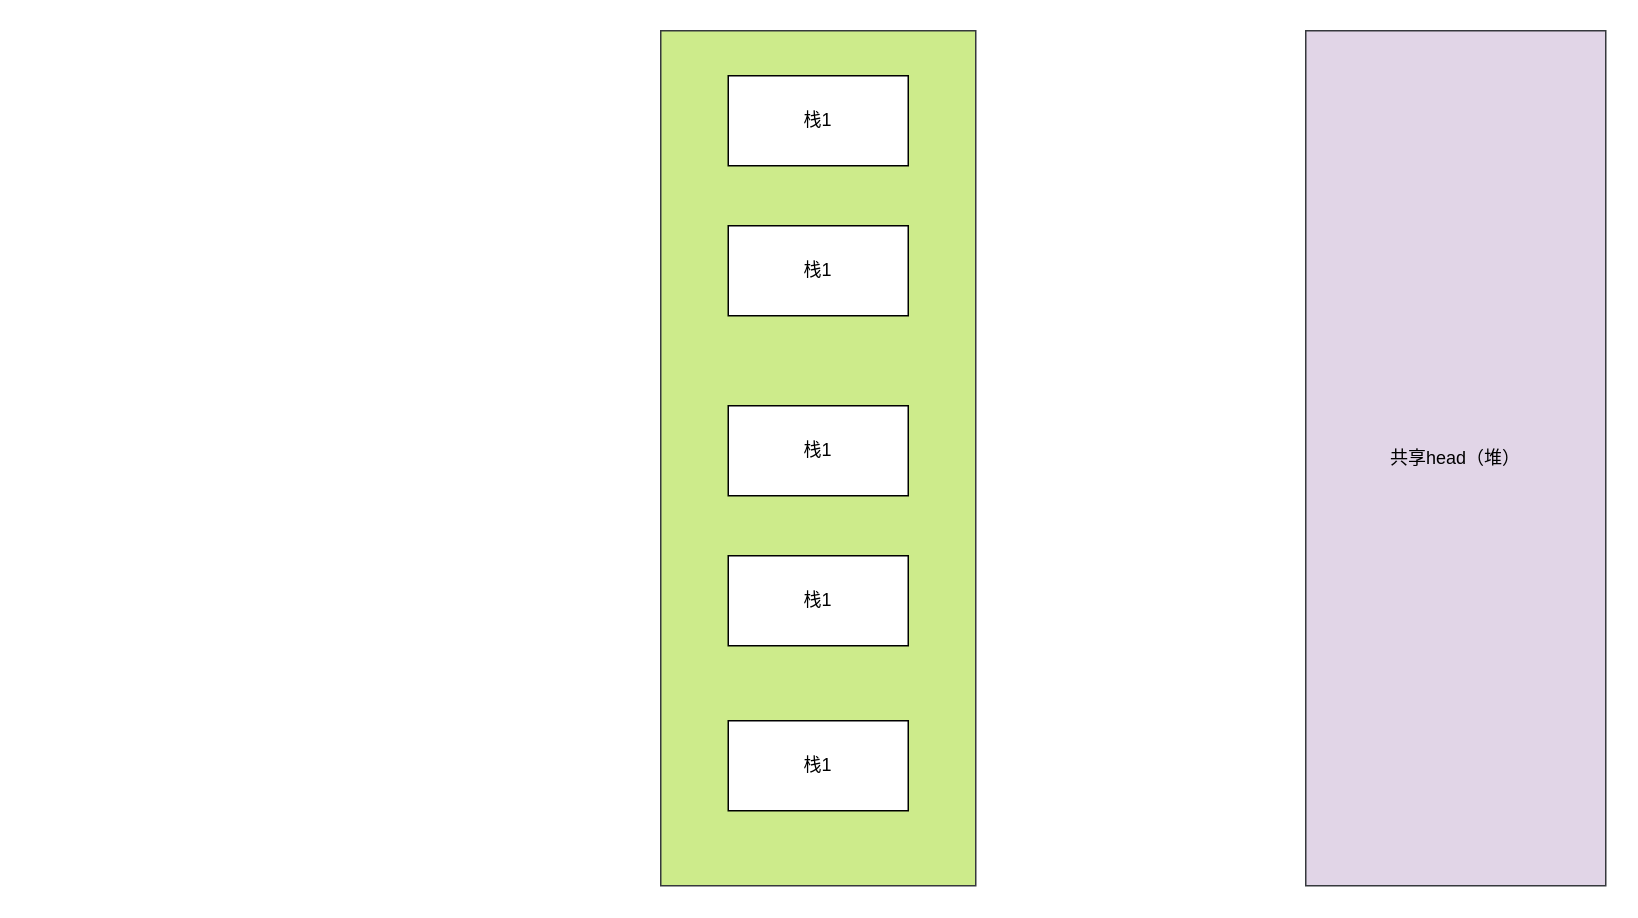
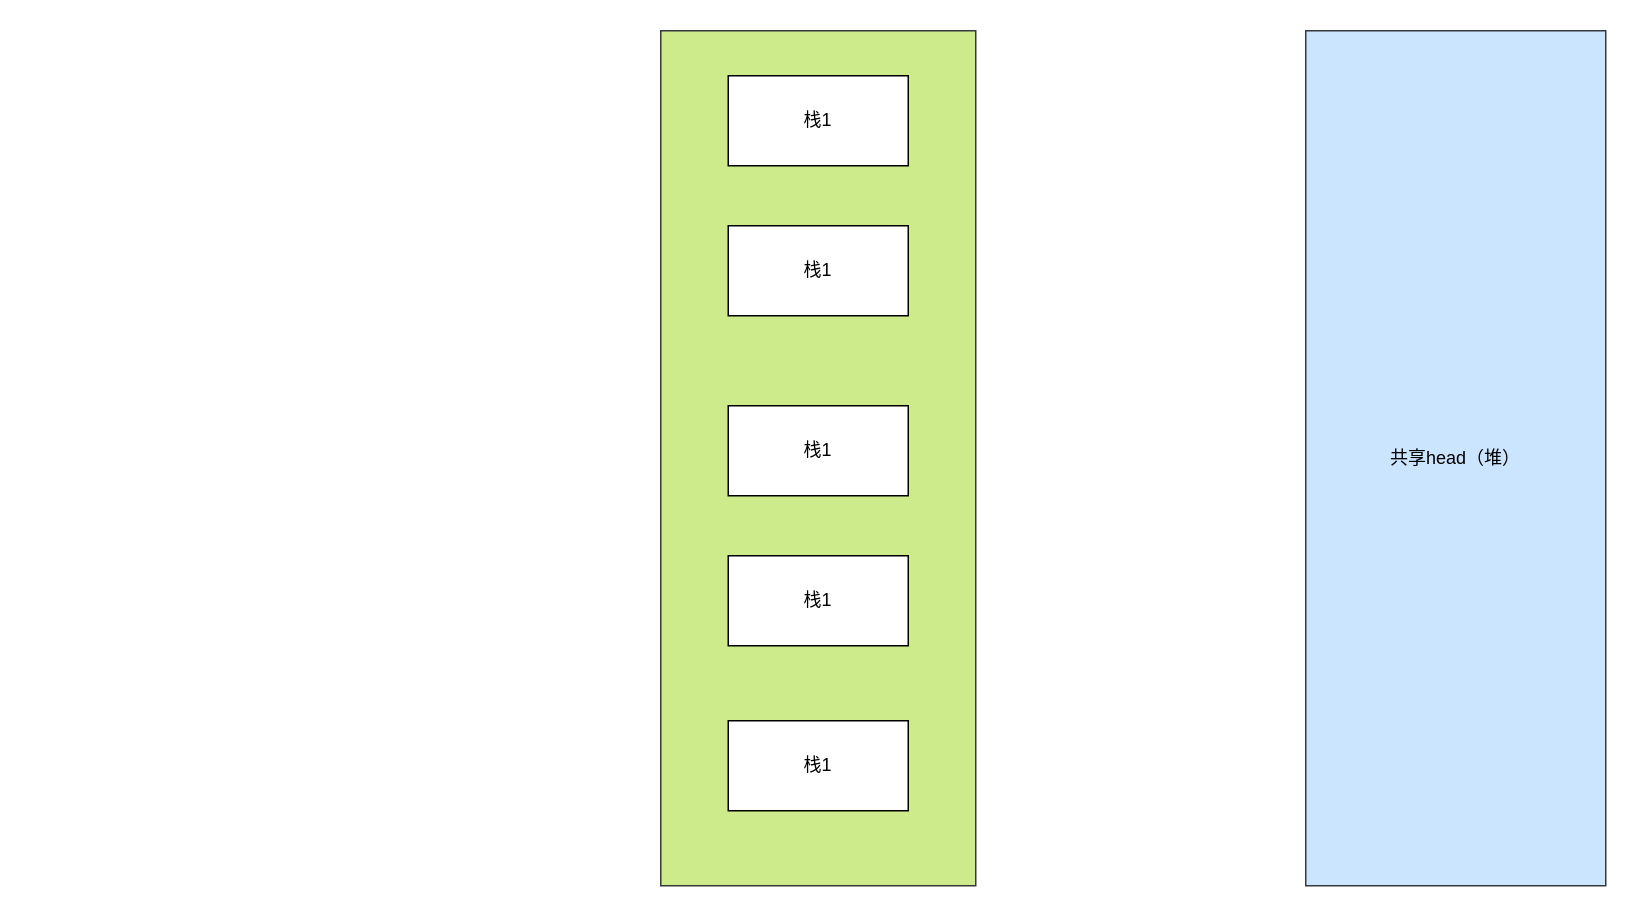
node "共享head（堆）": fillcolor #e1d5e7 -> #cce5ff
